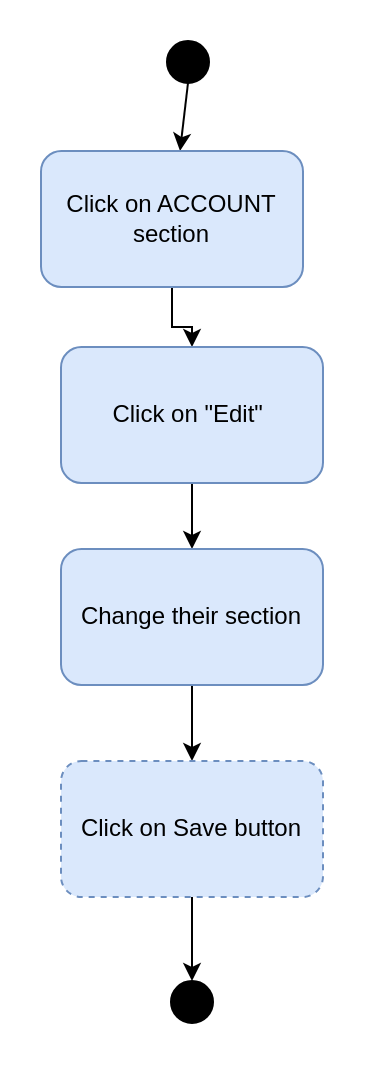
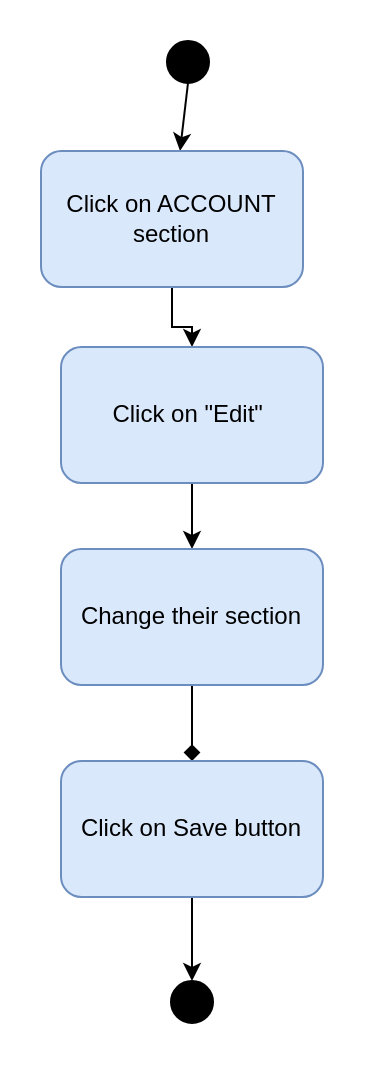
edge "Change their section" -> "Click on Save button": arrowhead classic -> diamond
node "Click on Save button": style dashed -> solid
